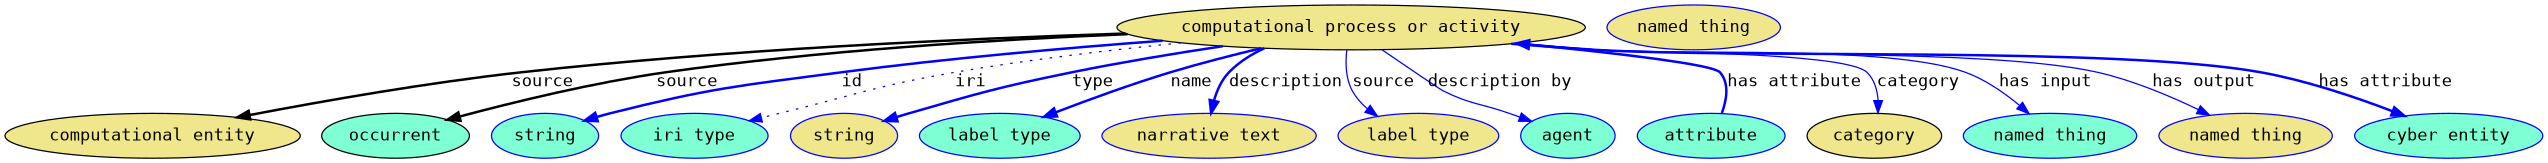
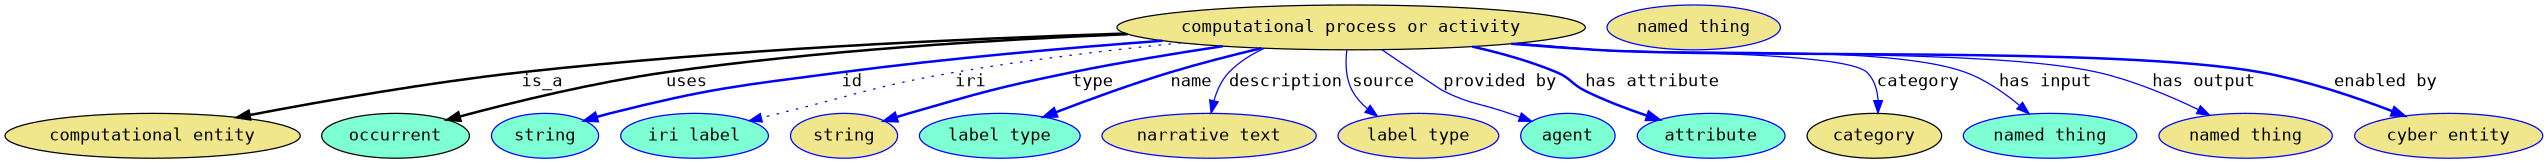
edge "attribute" -> "computational process or activity": reversed
edge "computational process or activity" -> "narrative text": style bold -> solid
edge "computational process or activity" -> "computational entity": label "source" -> "is_a"
edge "computational process or activity" -> "occurrent": label "source" -> "uses"
edge "computational process or activity" -> "agent": label "description by" -> "provided by"
edge "computational process or activity" -> "cyber entity": label "has attribute" -> "enabled by"
node "iri type": label "iri type" -> "iri label"
node "cyber entity": fillcolor aquamarine -> khaki
